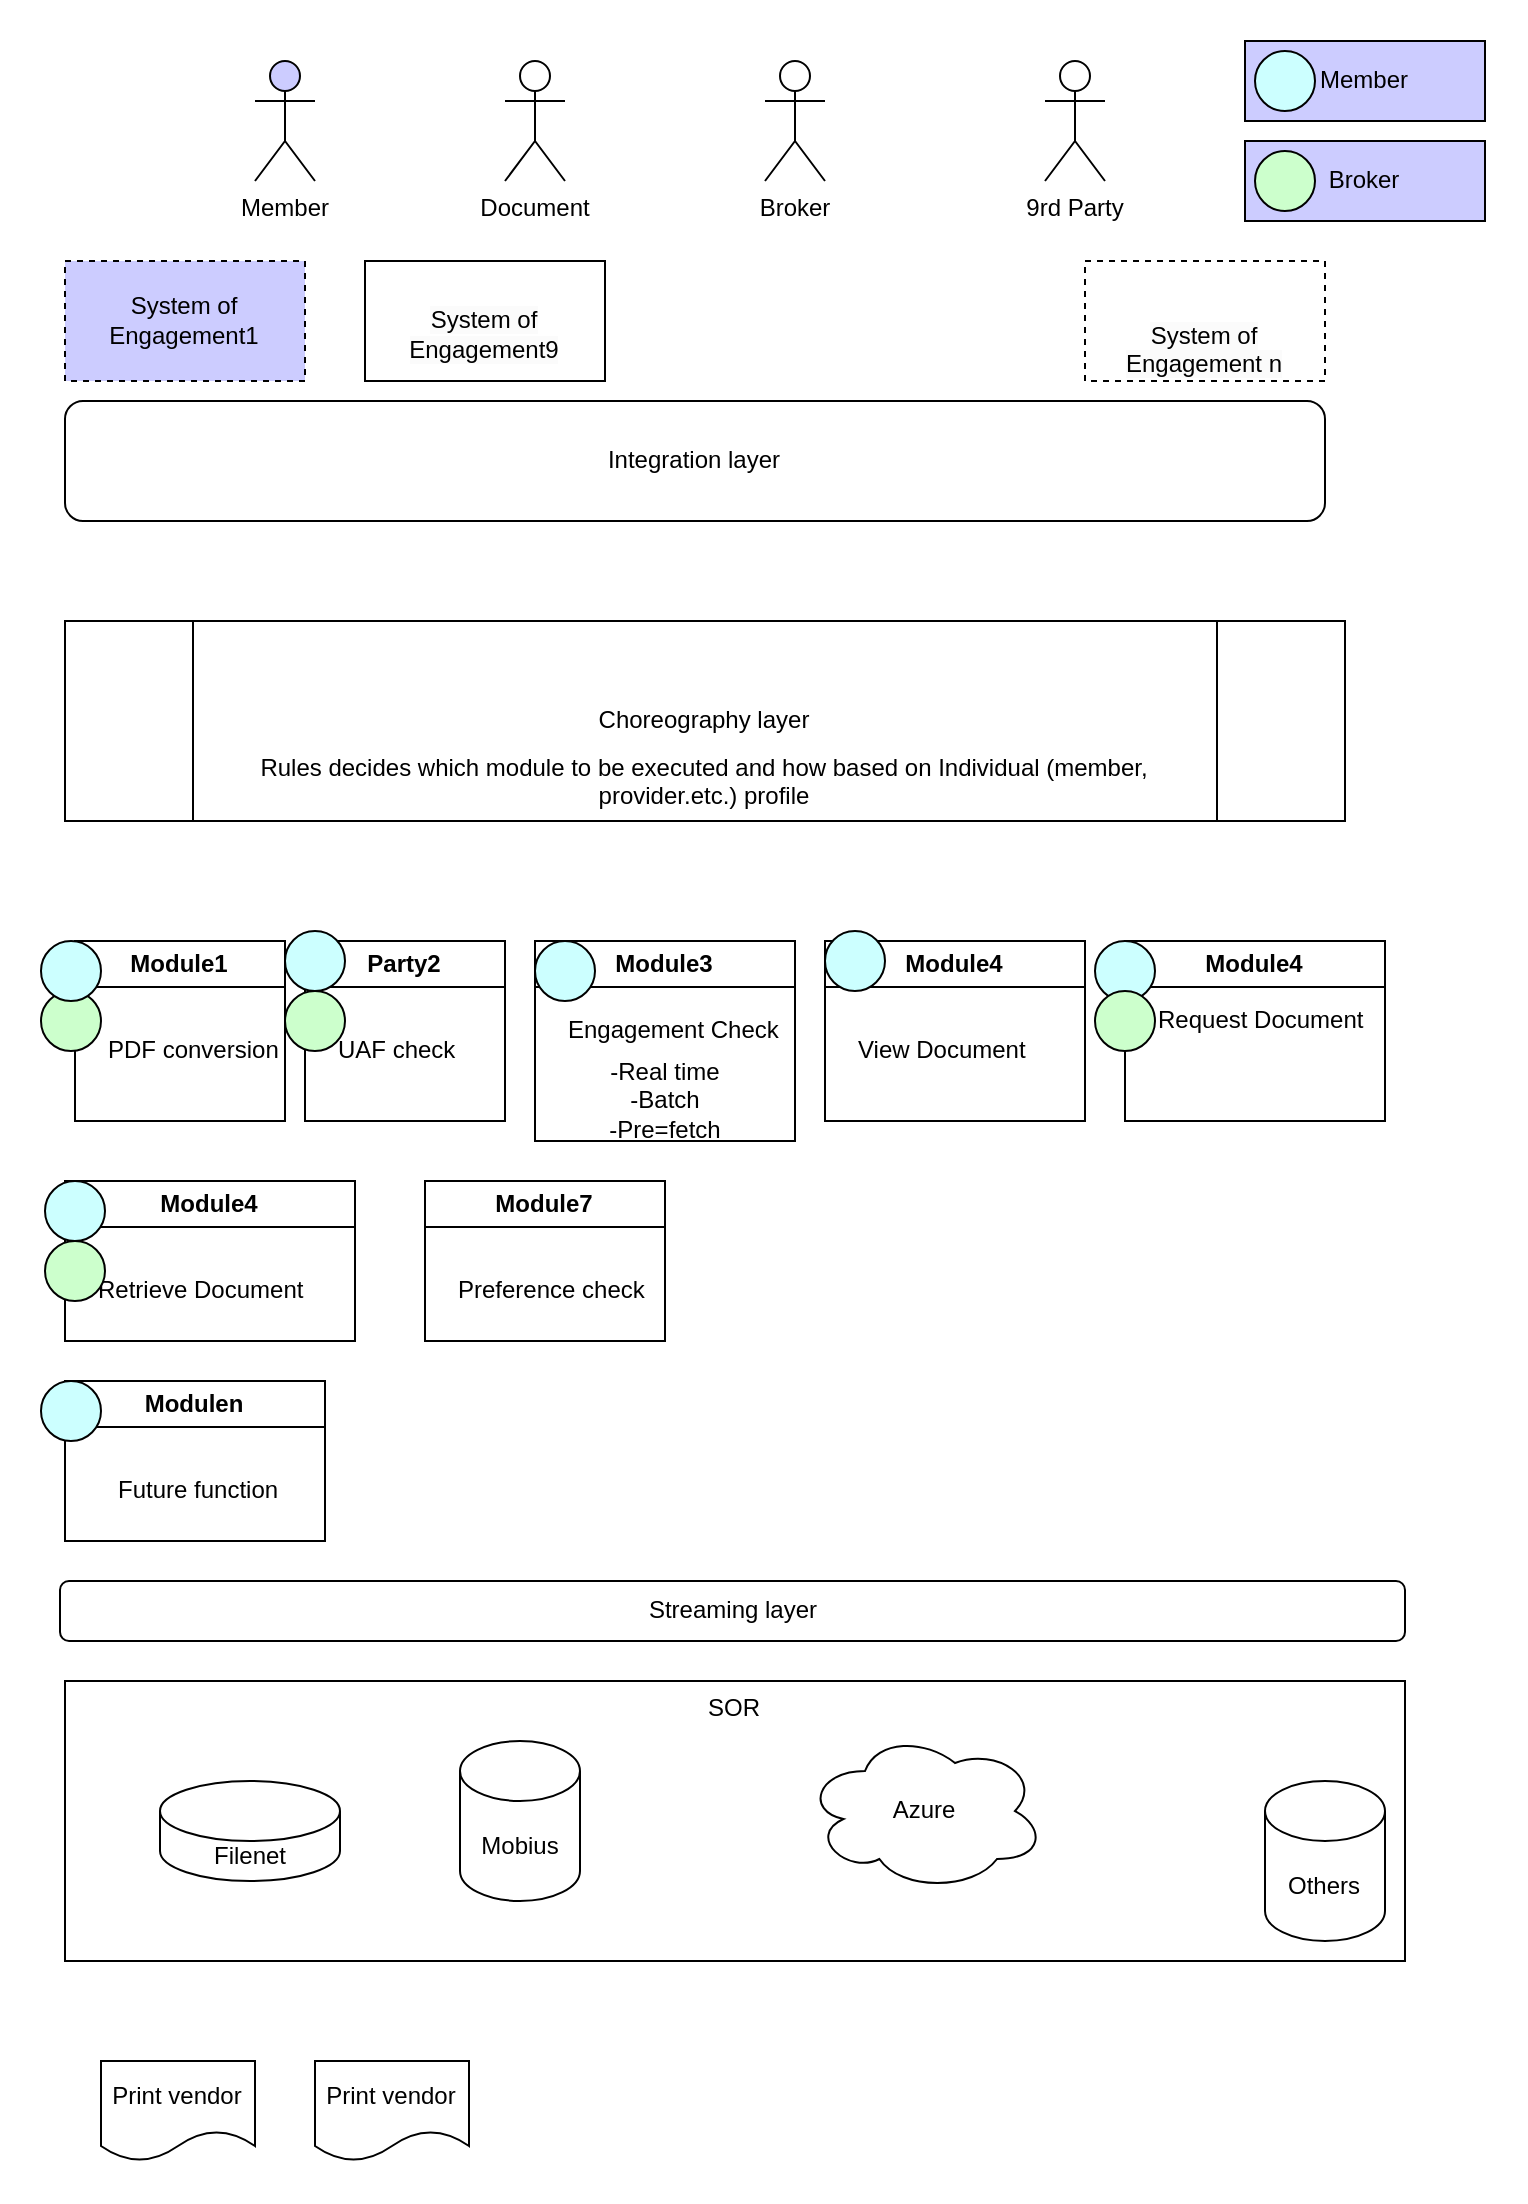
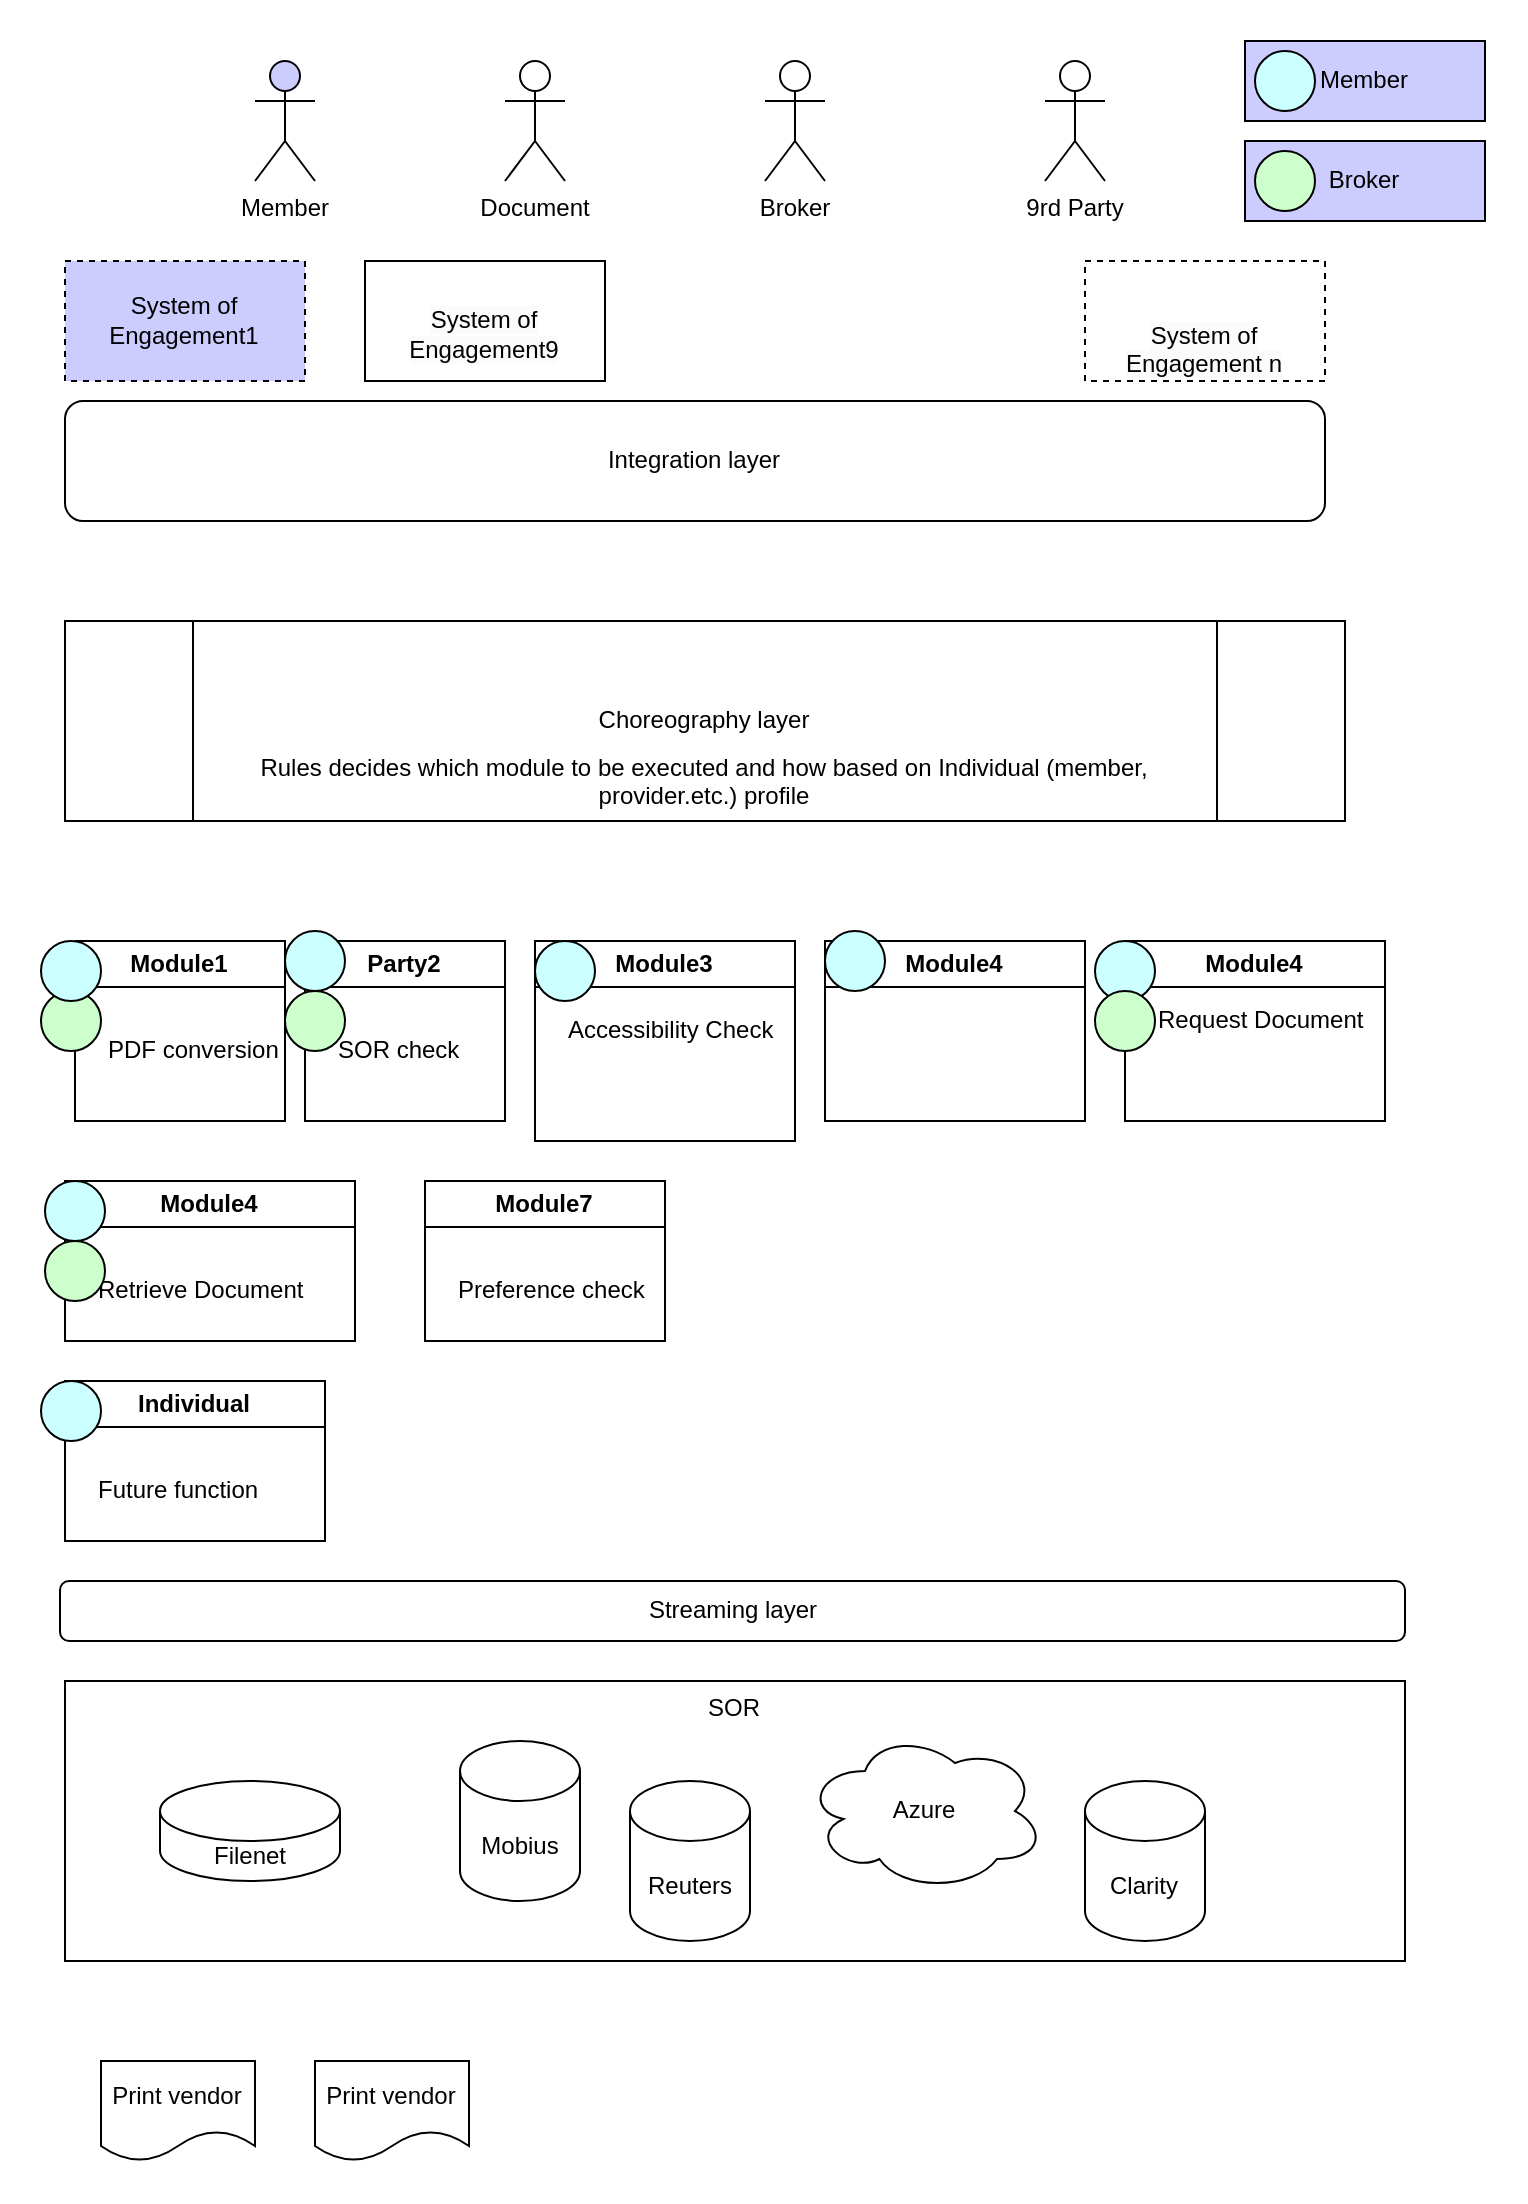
node "Engagement Check": label "Engagement Check" -> "Accessibility Check"
node "UAF check": label "UAF check" -> "SOR check"
node "View Document": removed
node "-Real time -Batch -Pre=fetch": removed
node "Modulen": label "Modulen" -> "Individual"
node "Future function": moved (215, 1491) -> (195, 1491)
node "Reuters": added
node "Clarity": added
node "Others": removed
